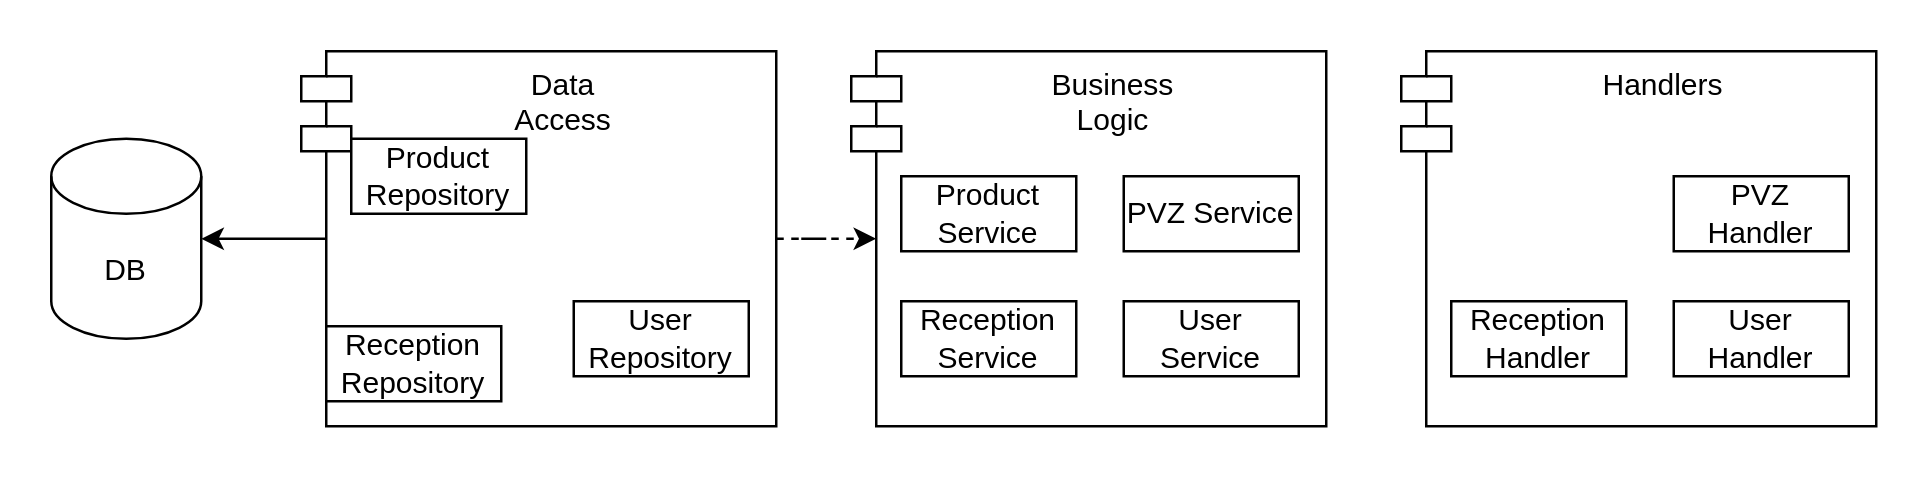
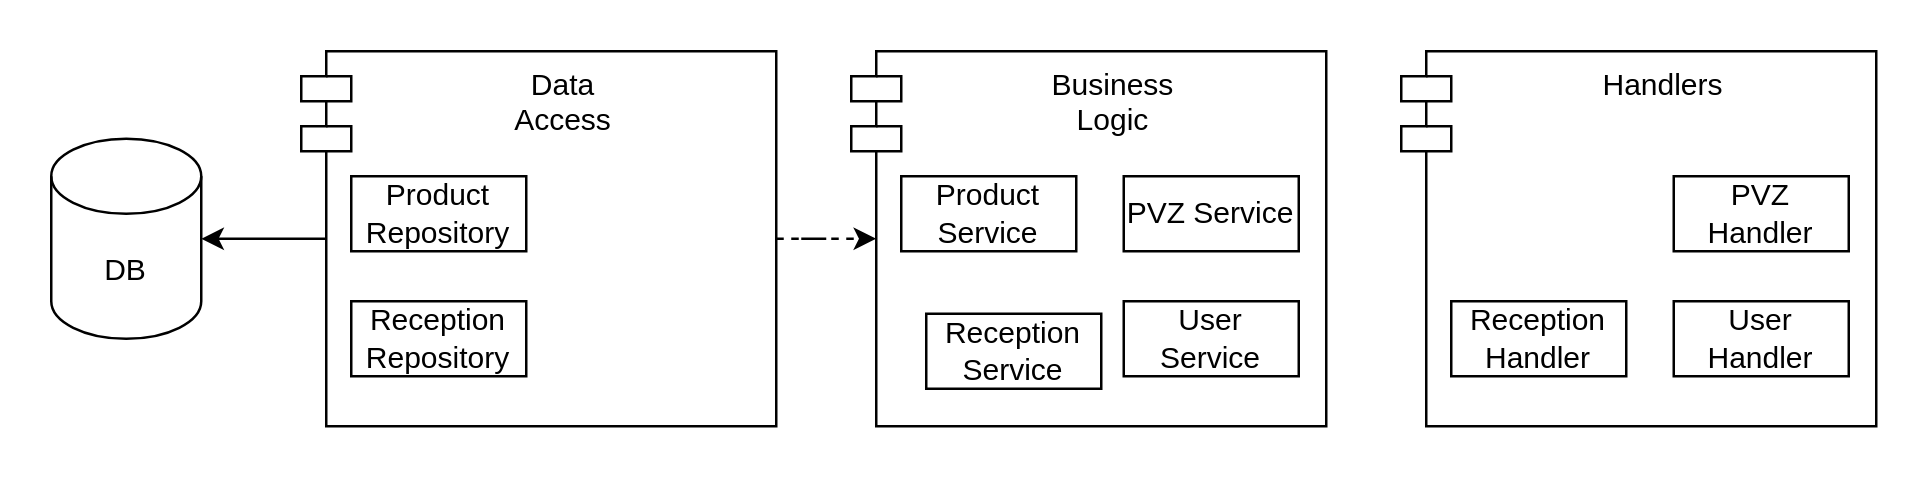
node "Product Repository": moved (439, 176) -> (439, 214)
node "User Repository": removed
node "Reception Service": moved (989, 339) -> (1014, 351)
node "Reception Repository": moved (414, 364) -> (439, 339)
